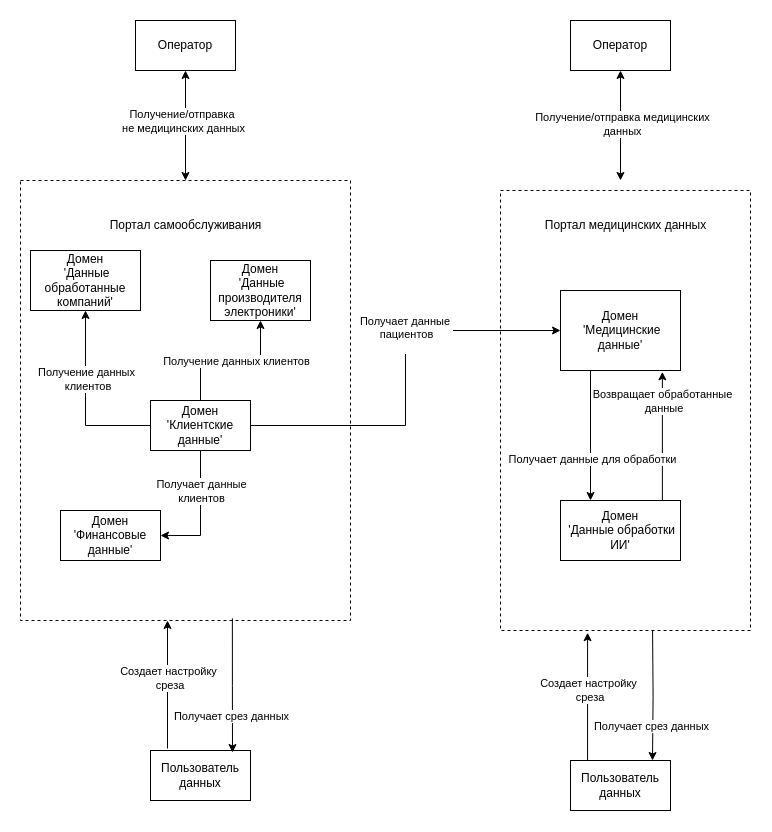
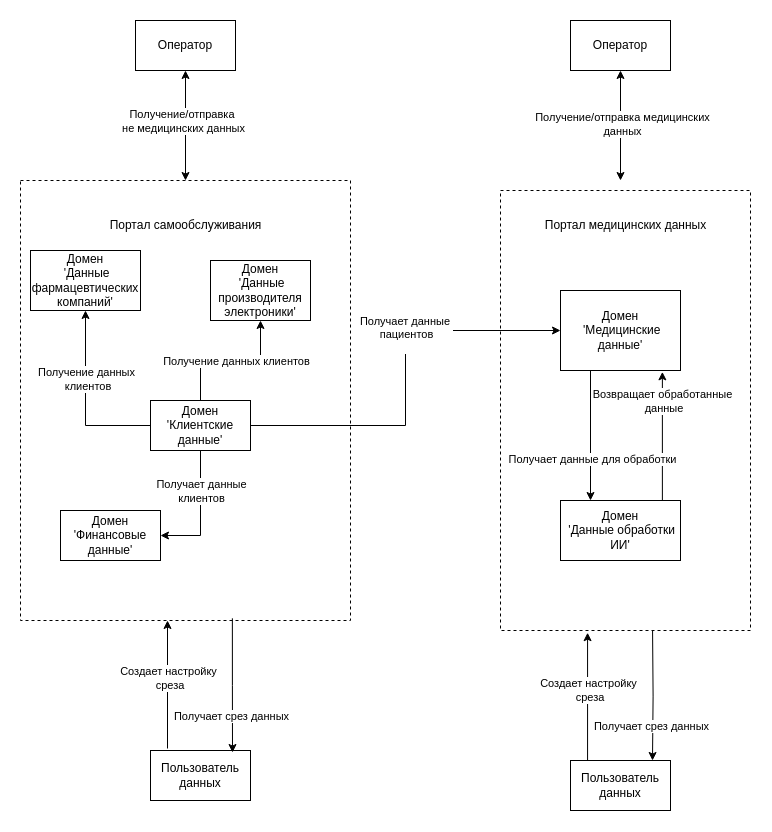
node "Домен 'Данные обработанные компаний'": label "Домен 'Данные обработанные компаний'" -> "Домен 'Данные фармацевтических компаний'"
